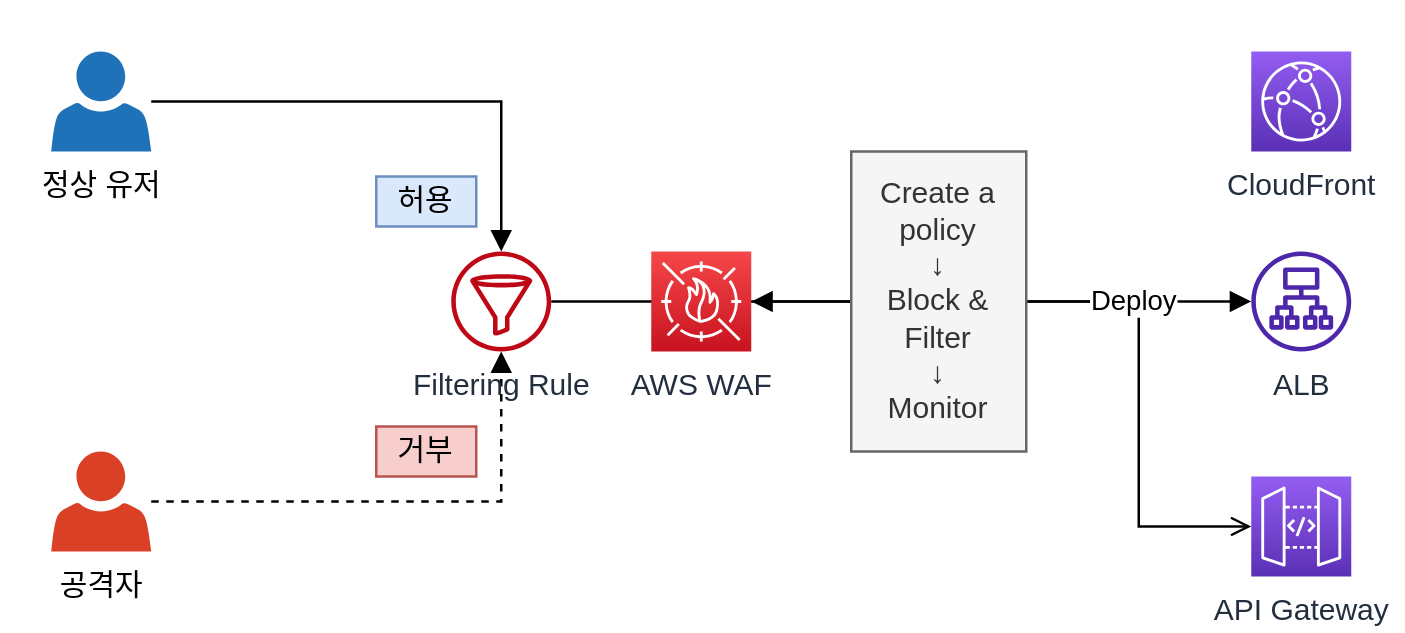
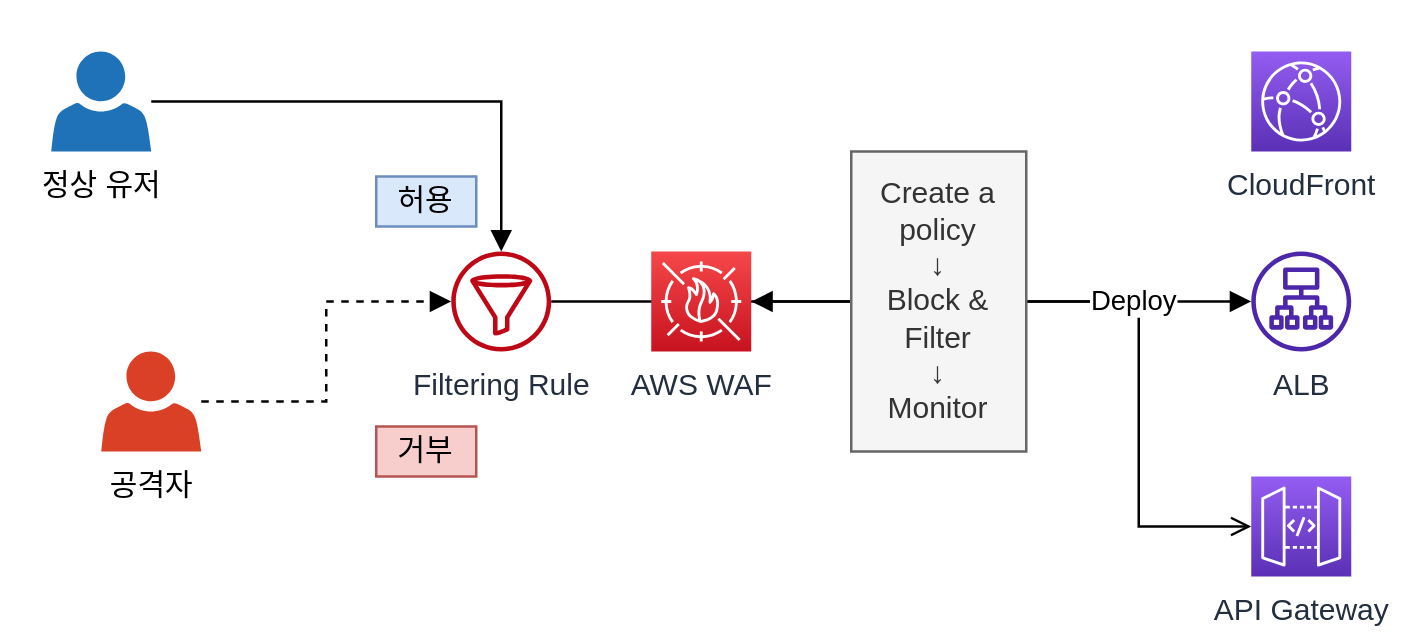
node "공격자": moved (101, 501) -> (151, 401)
